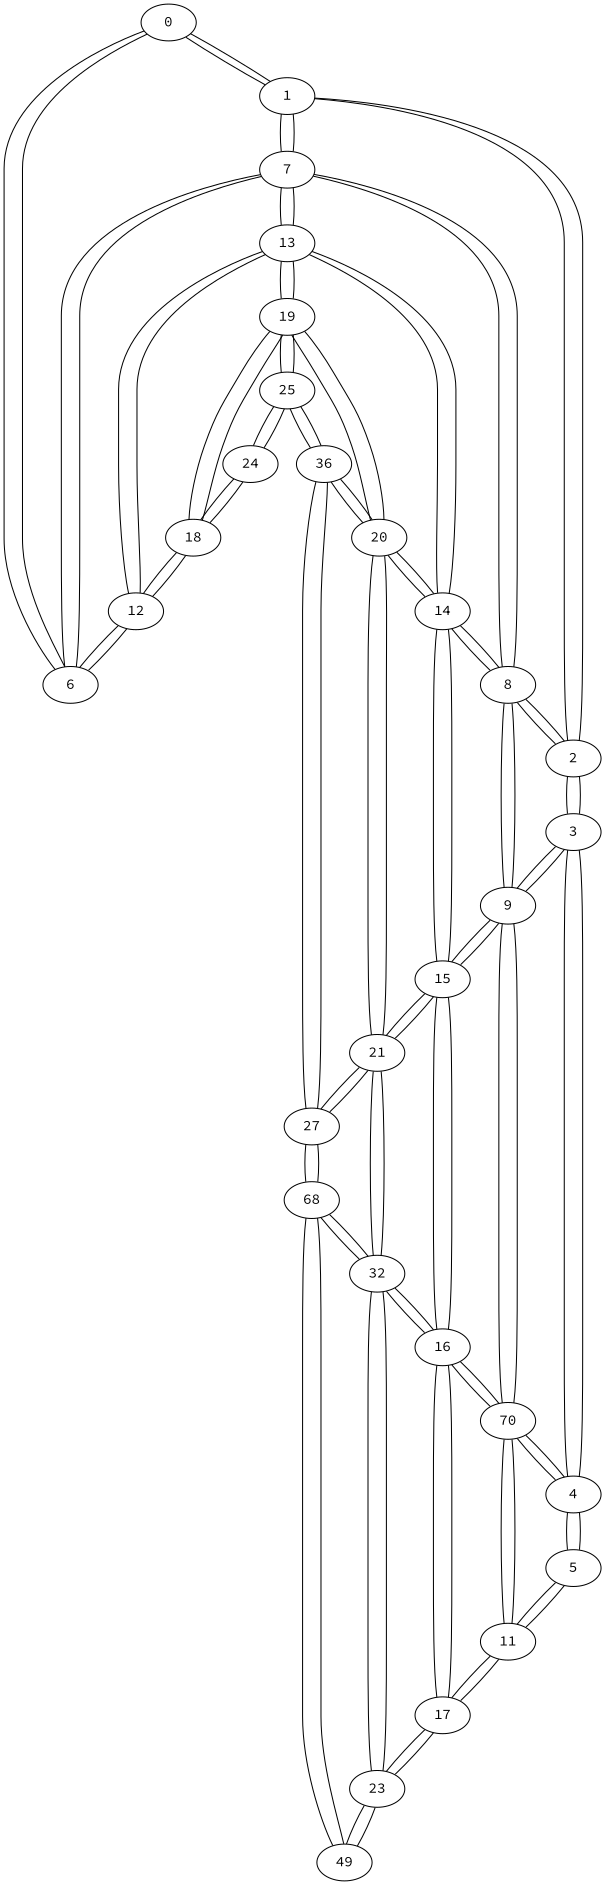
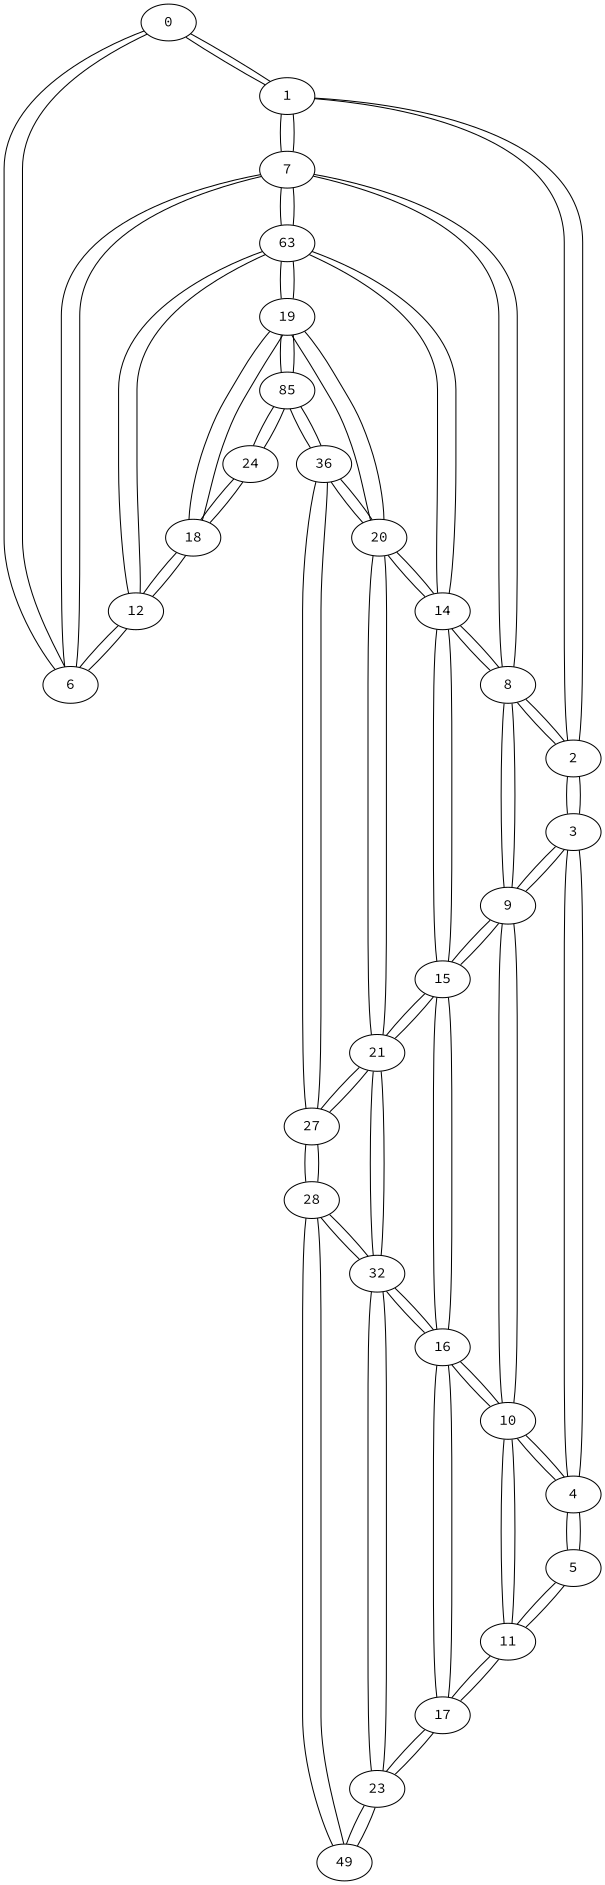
node "13": label "13" -> "63"
node "25": label "25" -> "85"
node "68": label "68" -> "28"
node "70": label "70" -> "10"
